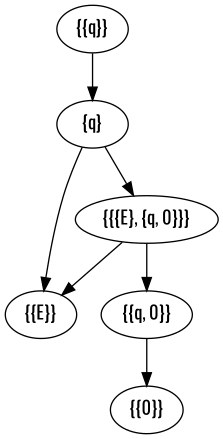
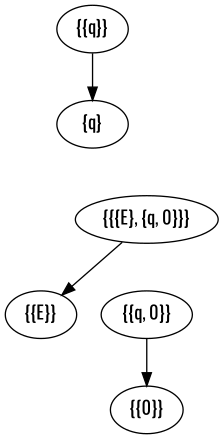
edge "{q}" -> "{{{E}, {q, 0}}}": removed
edge "{q}" -> "{{E}}": removed
edge "{{{E}, {q, 0}}}" -> "{{q, 0}}": removed
